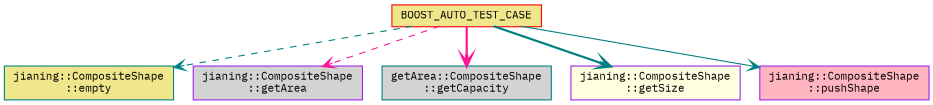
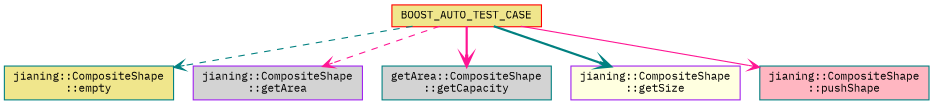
edge "BOOST_AUTO_TEST_CASE" -> "jianing::CompositeShape ::pushShape": color teal -> deeppink
node "jianing::CompositeShape ::pushShape": color purple -> teal
